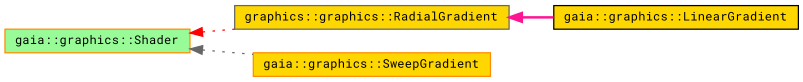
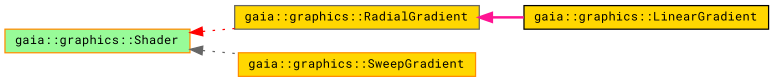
node "graphics::graphics::RadialGradient": label "graphics::graphics::RadialGradient" -> "gaia::graphics::RadialGradient"
